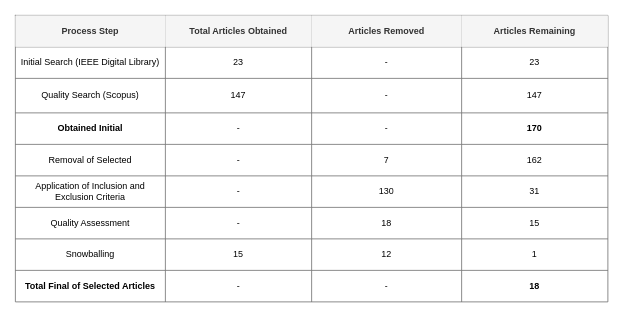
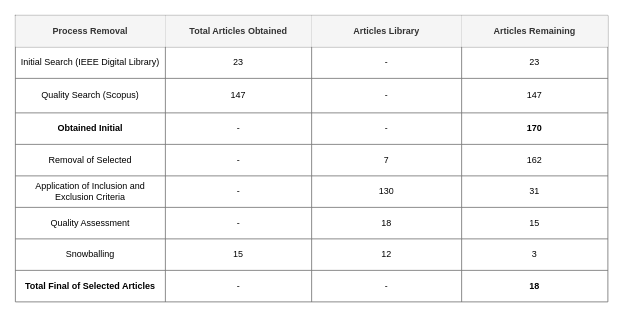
node "Process Step": label "Process Step" -> "Process Removal"
node "Articles Removed": label "Articles Removed" -> "Articles Library"
node "1": label "1" -> "3"
